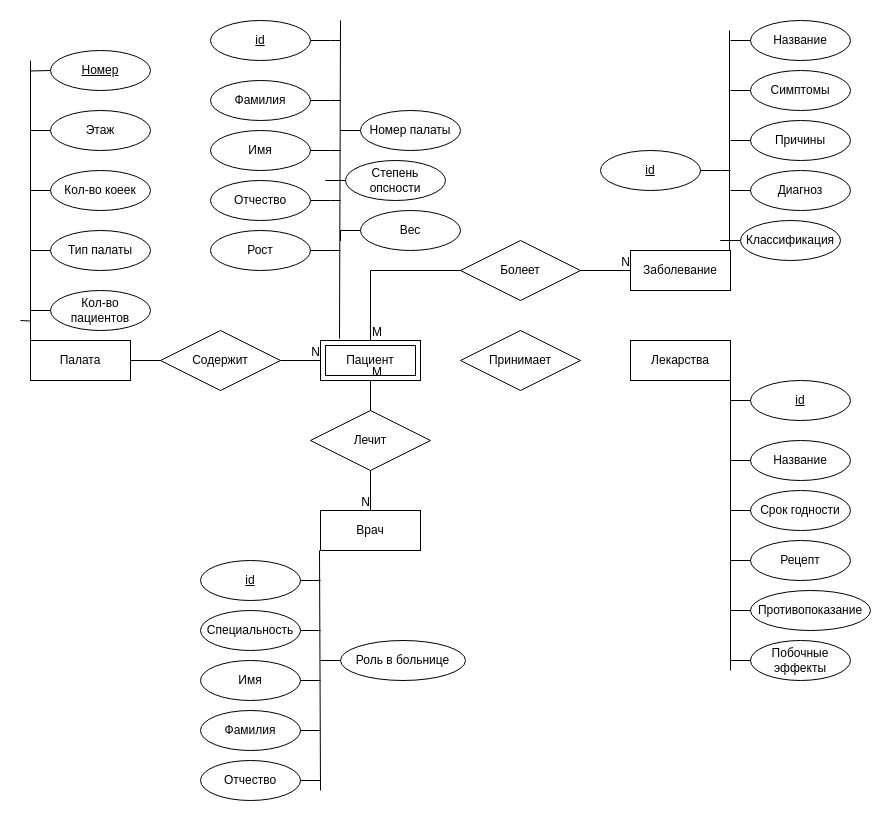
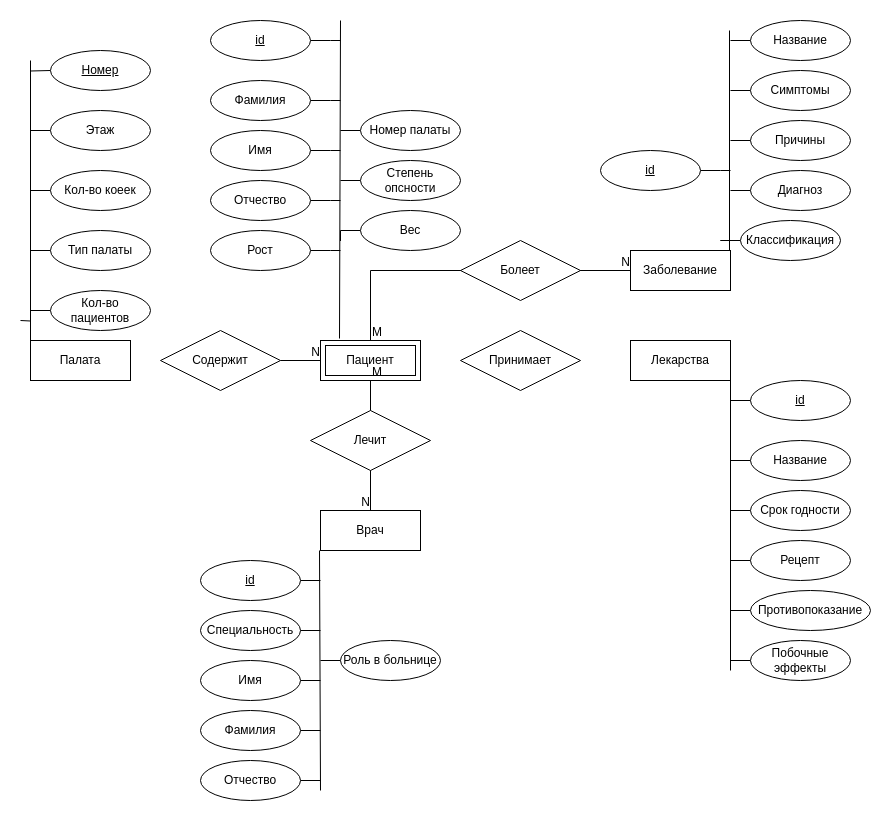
node "Степень опсности": moved (396, 181) -> (411, 181)
edge "Палата" -- "Содержит": removed
node "Роль в больнице": size 125x40 -> 100x40
